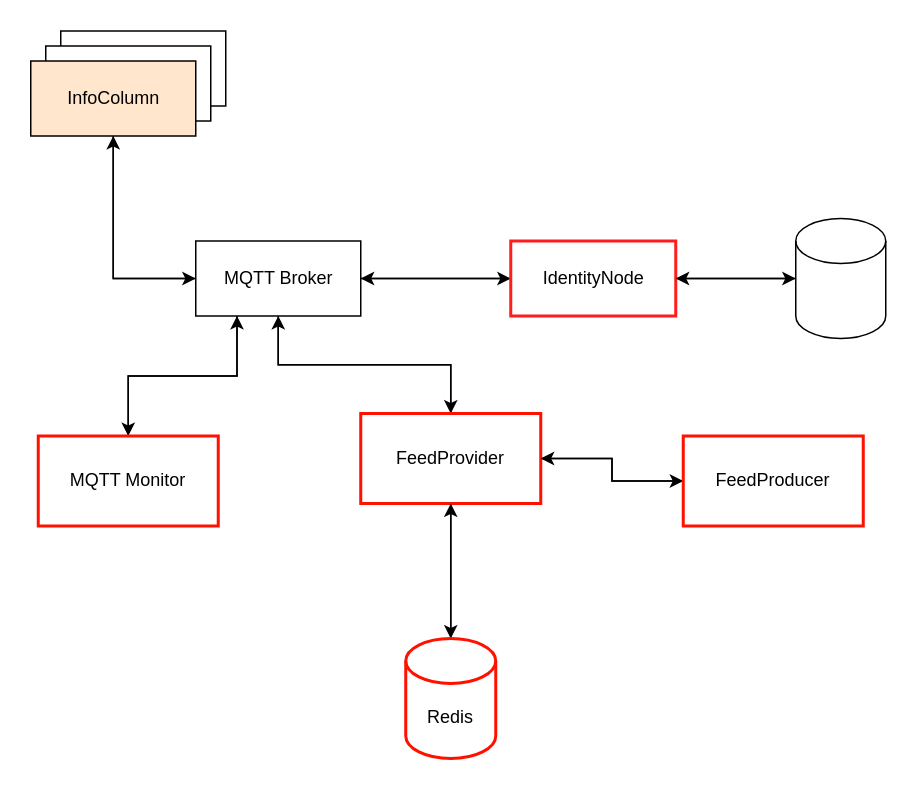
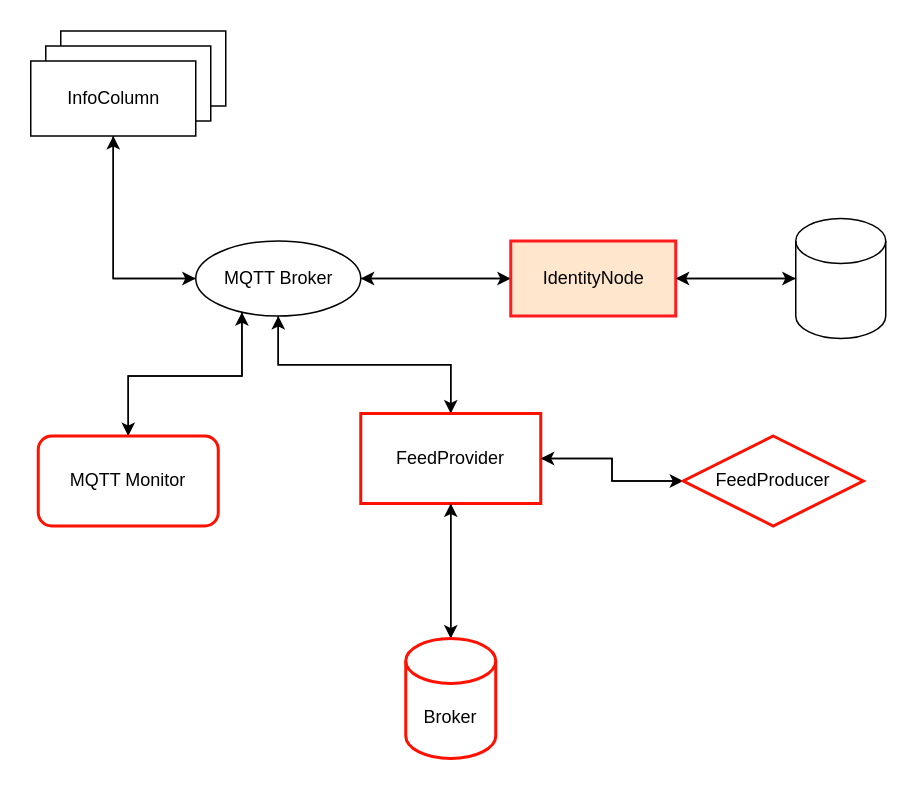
node "InfoColumn": fillcolor #ffe6cc -> #ffffff
node "MQTT Broker": shape rectangle -> ellipse
node "IdentityNode": fillcolor #ffffff -> #ffe6cc
node "MQTT Monitor": shape rectangle -> rounded rectangle
node "FeedProducer": shape rectangle -> diamond
node "Redis": label "Redis" -> "Broker"
